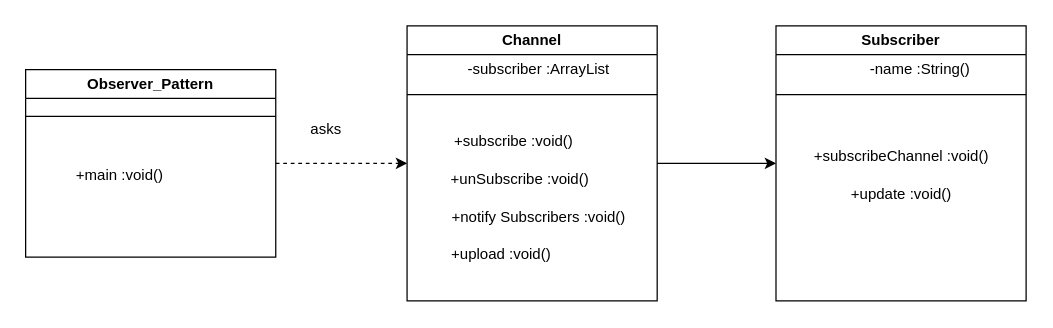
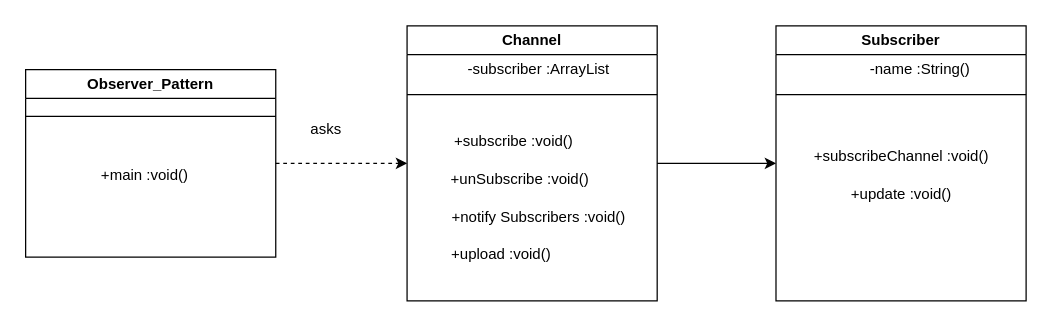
node "+main :void()": moved (119, 176) -> (144, 176)
